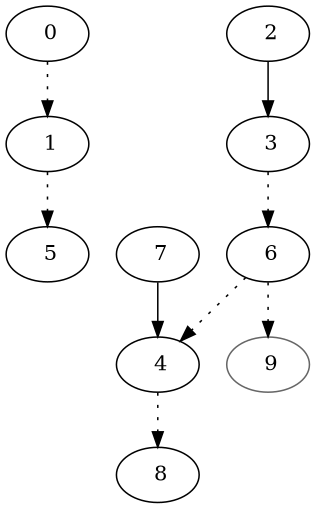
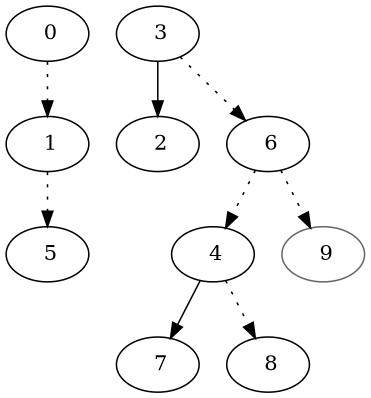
edge "2" -> "3": reversed
edge "7" -> "4": reversed
